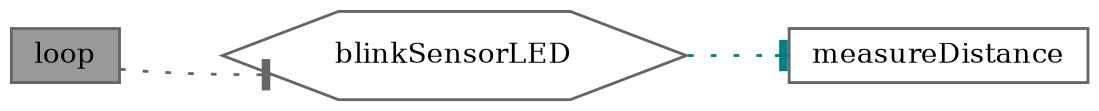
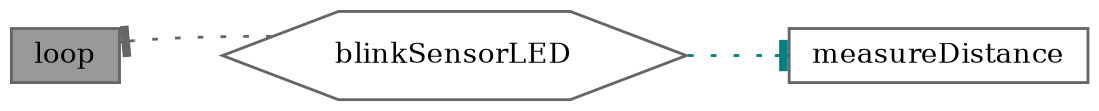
edge "loop" -> "blinkSensorLED": reversed
